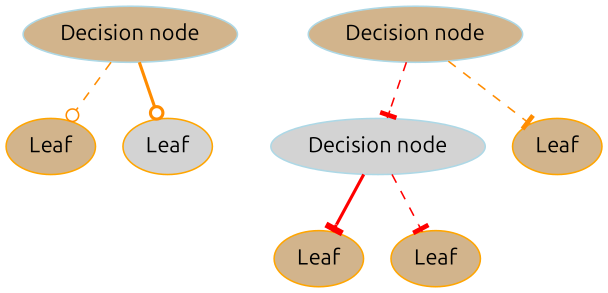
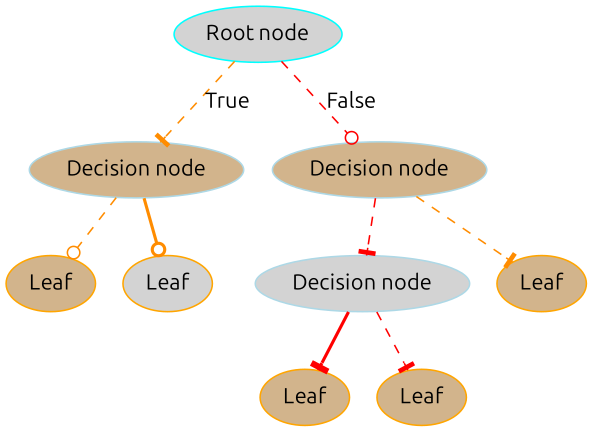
node "Root node": added
